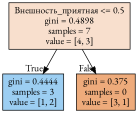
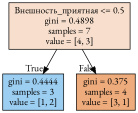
node "gini = 0.375 samples = 0 value = [3, 1]": label "gini = 0.375 samples = 0 value = [3, 1]" -> "gini = 0.375 samples = 4 value = [3, 1]"
